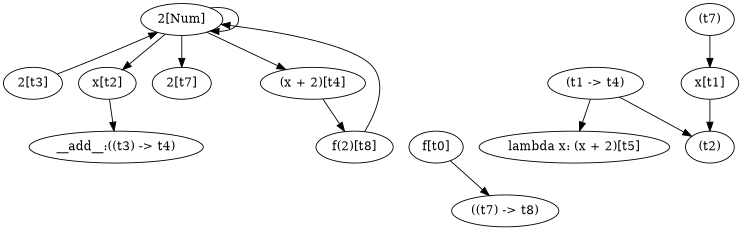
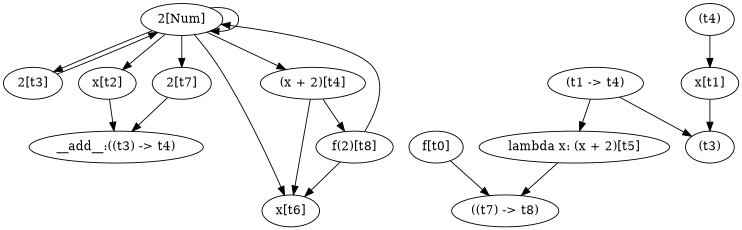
node "(t7)": label "(t7)" -> "(t4)"
edge "2[Num]" -> "2[t3]": added
edge "2[t7]" -> "__add__:((t3) -> t4)": added
node "(t2)": label "(t2)" -> "(t3)"
edge "lambda x: (x + 2)[t5]" -> "((t7) -> t8)": added
node "x[t6]": added
